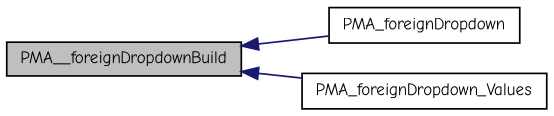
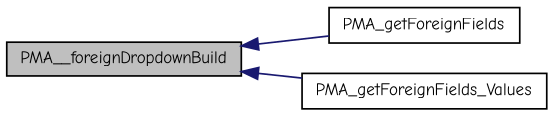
node "PMA_foreignDropdown": label "PMA_foreignDropdown" -> "PMA_getForeignFields"
node "PMA_foreignDropdown_Values": label "PMA_foreignDropdown_Values" -> "PMA_getForeignFields_Values"
